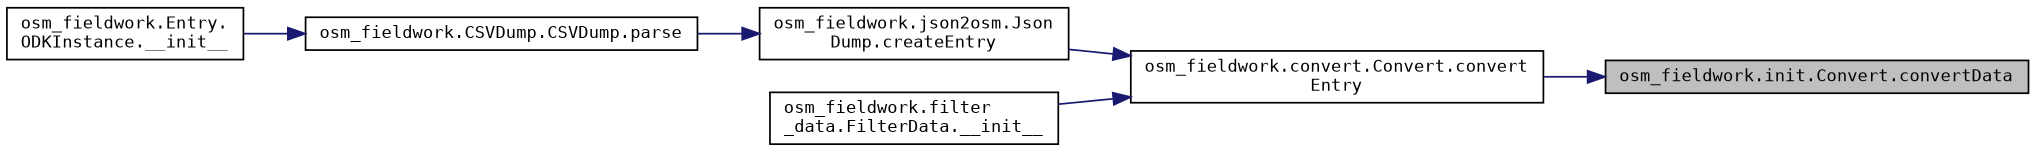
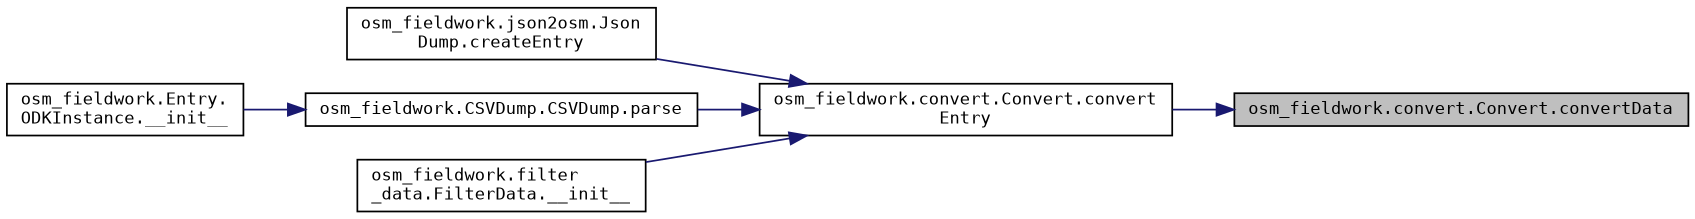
edge "osm_fieldwork.CSVDump.CSVDump.parse" -> "osm_fieldwork.json2osm.Json Dump.createEntry": now "osm_fieldwork.CSVDump.CSVDump.parse" -> "osm_fieldwork.convert.Convert.convert Entry"
node "osm_fieldwork.init.Convert.convertData": label "osm_fieldwork.init.Convert.convertData" -> "osm_fieldwork.convert.Convert.convertData"
